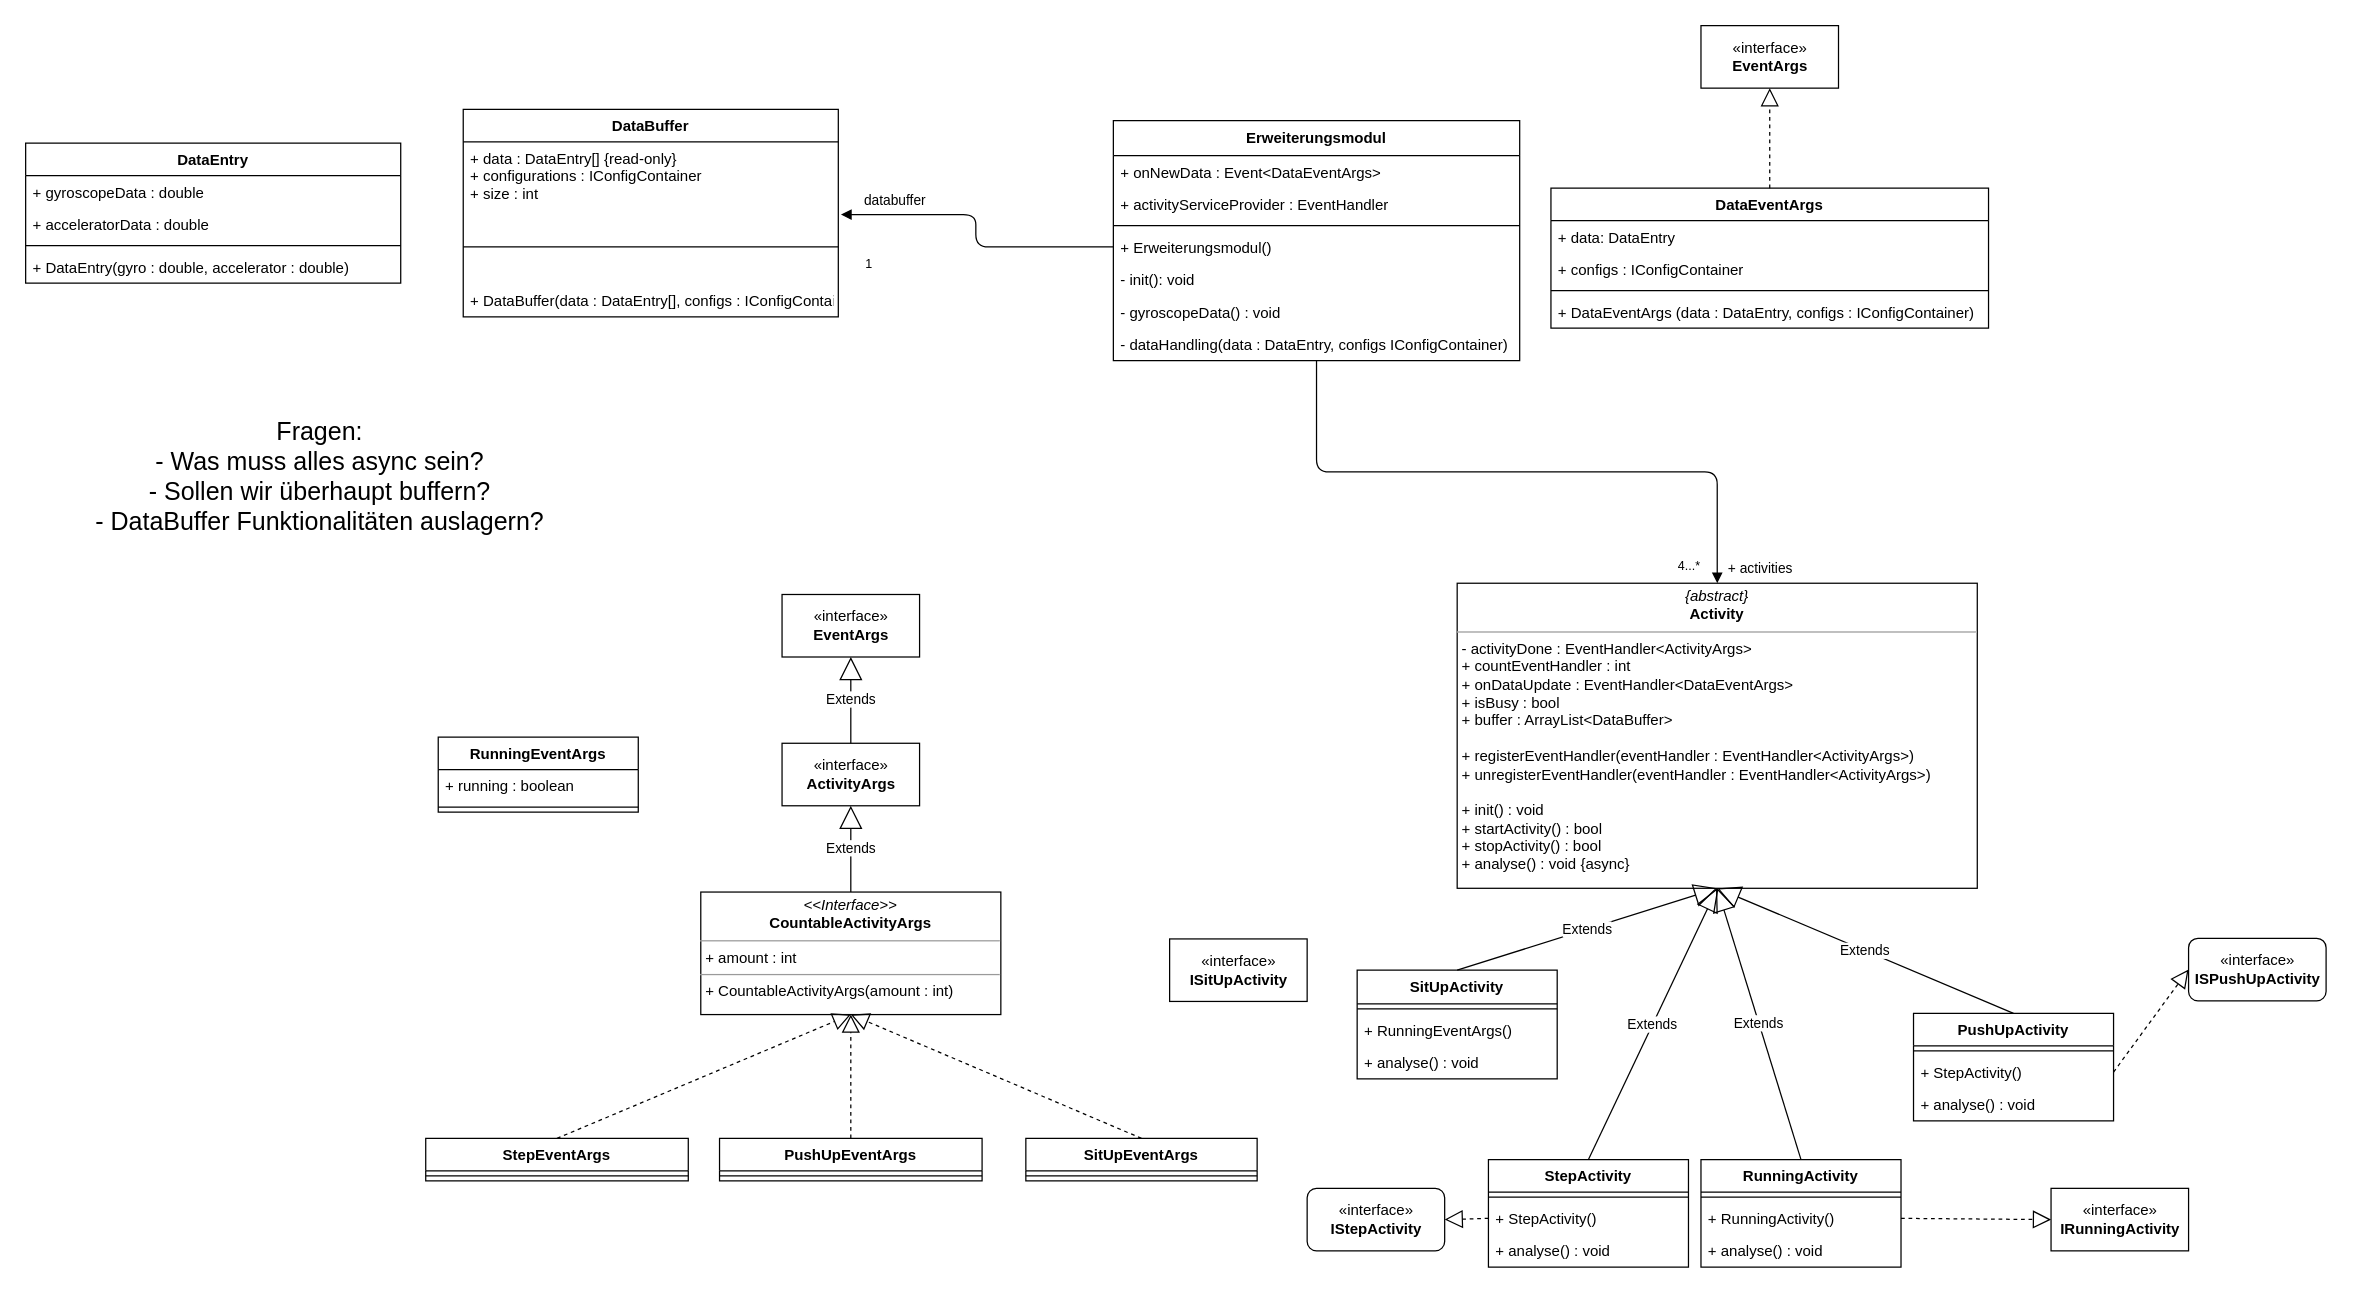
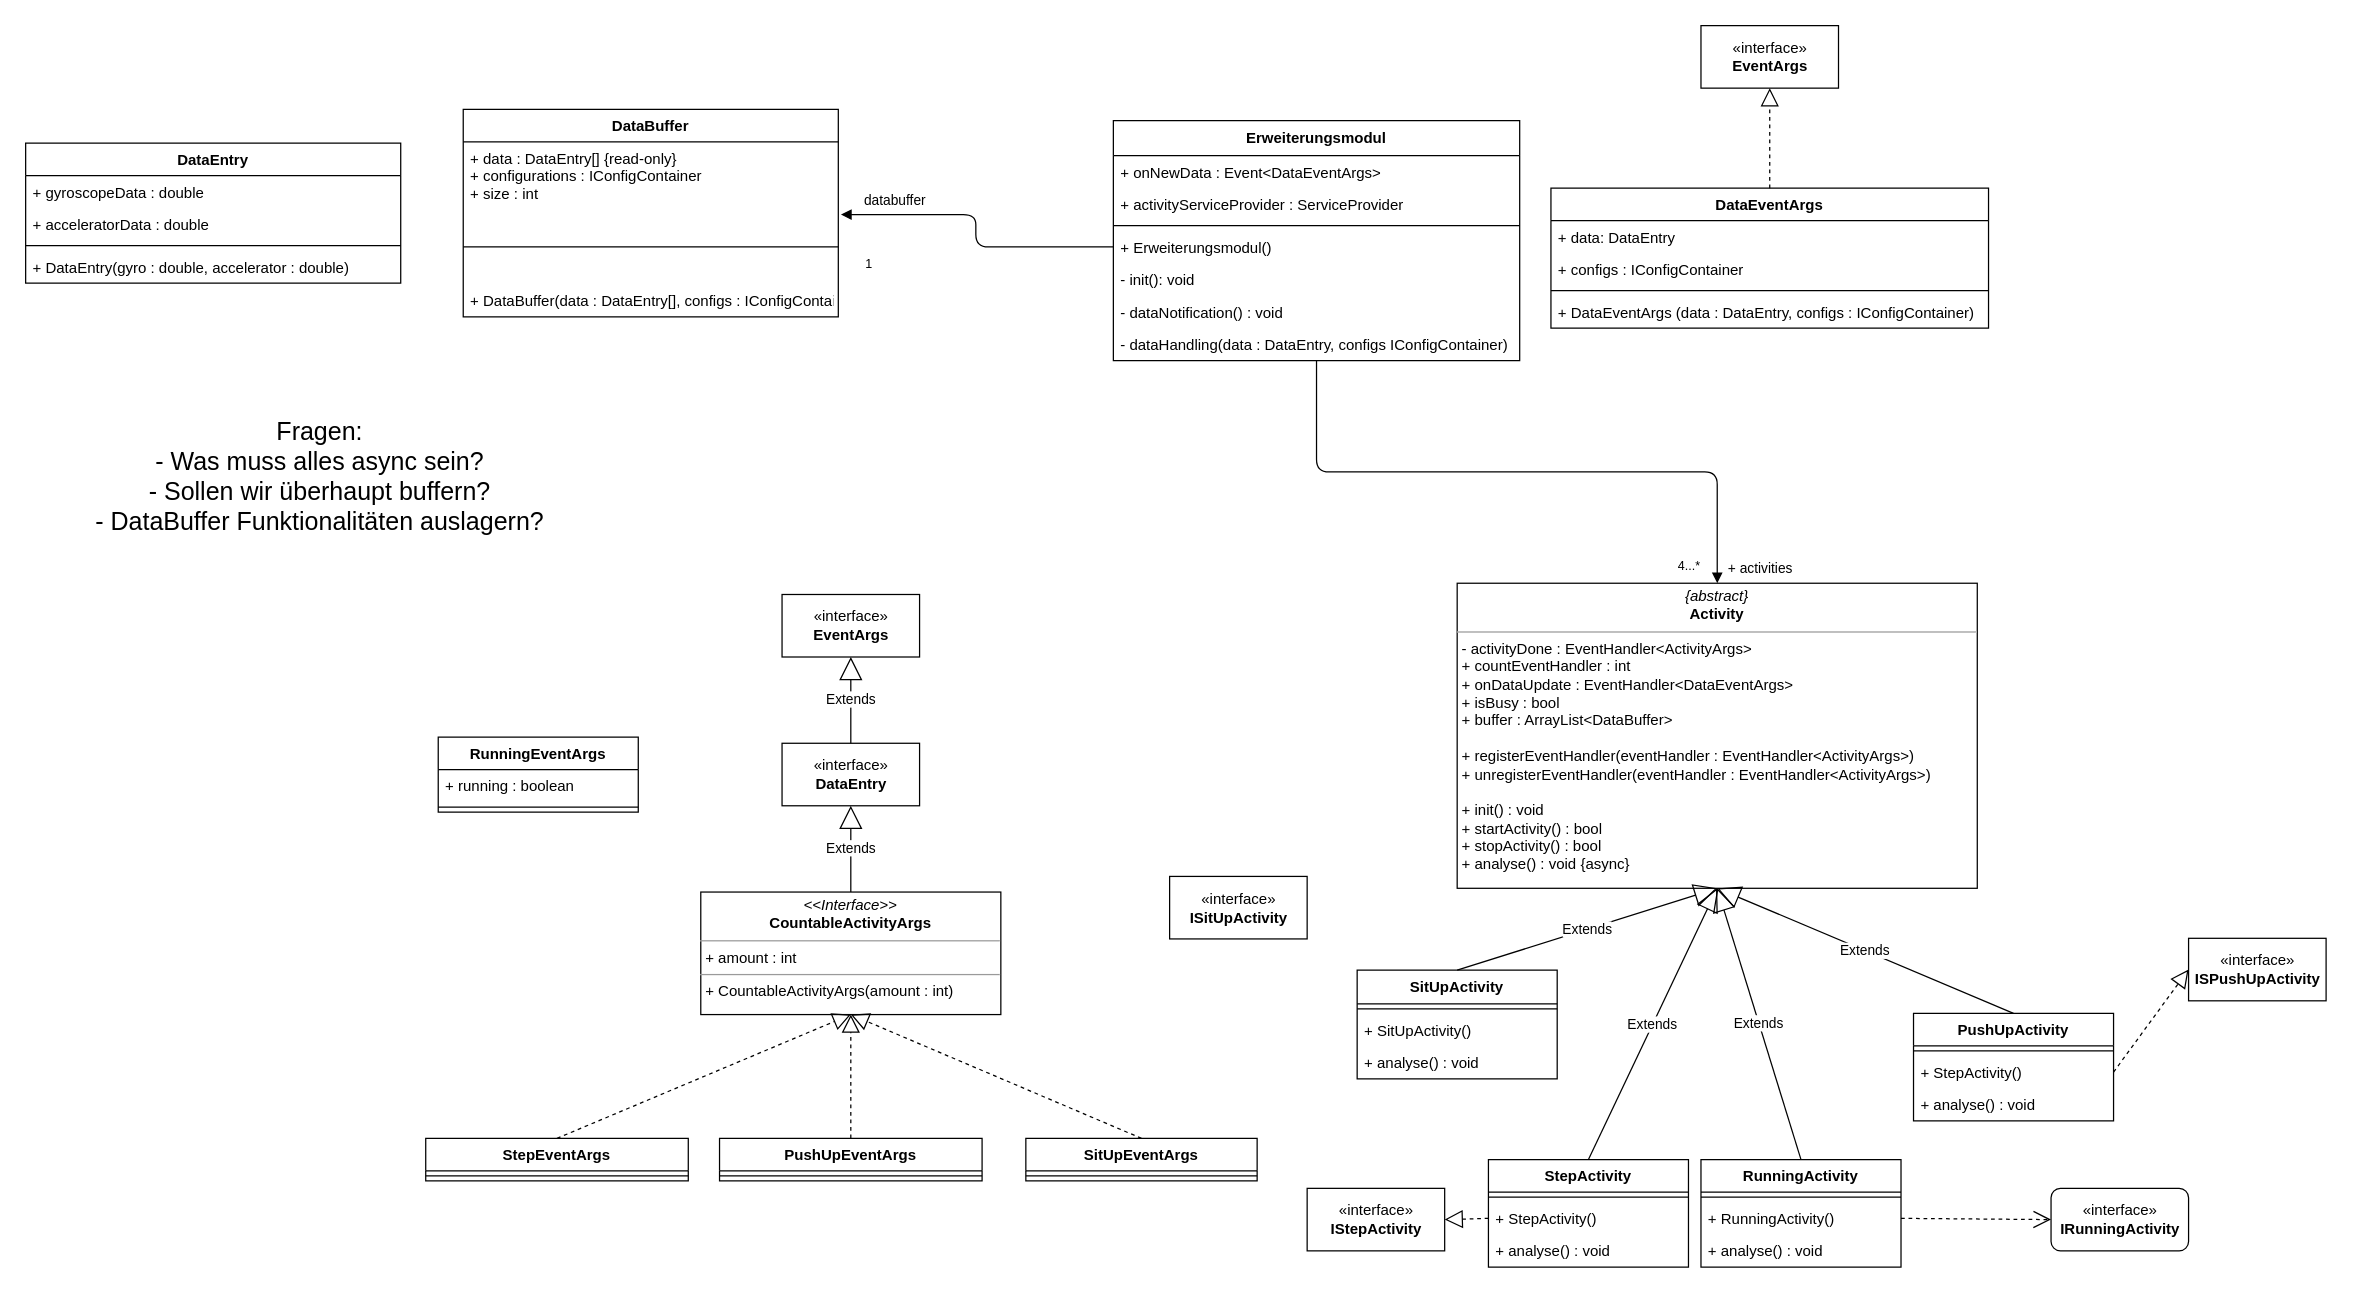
node "+ activityServiceProvider : EventHandler": label "+ activityServiceProvider : EventHandler" -> "+ activityServiceProvider : ServiceProvider"
node "- gyroscopeData() : void": label "- gyroscopeData() : void" -> "- dataNotification() : void"
node "«interface» ActivityArgs": label "«interface» ActivityArgs" -> "«interface» DataEntry"
node "«interface» ISPushUpActivity": shape rounded rectangle -> rectangle
node "«interface» ISitUpActivity": moved (1238, 970) -> (1238, 908)
node "+ RunningEventArgs()": label "+ RunningEventArgs()" -> "+ SitUpActivity()"
node "«interface» IStepActivity": shape rounded rectangle -> rectangle
edge "+ RunningActivity()" -> "«interface» IRunningActivity": arrowhead block -> open
node "«interface» IRunningActivity": shape rectangle -> rounded rectangle
